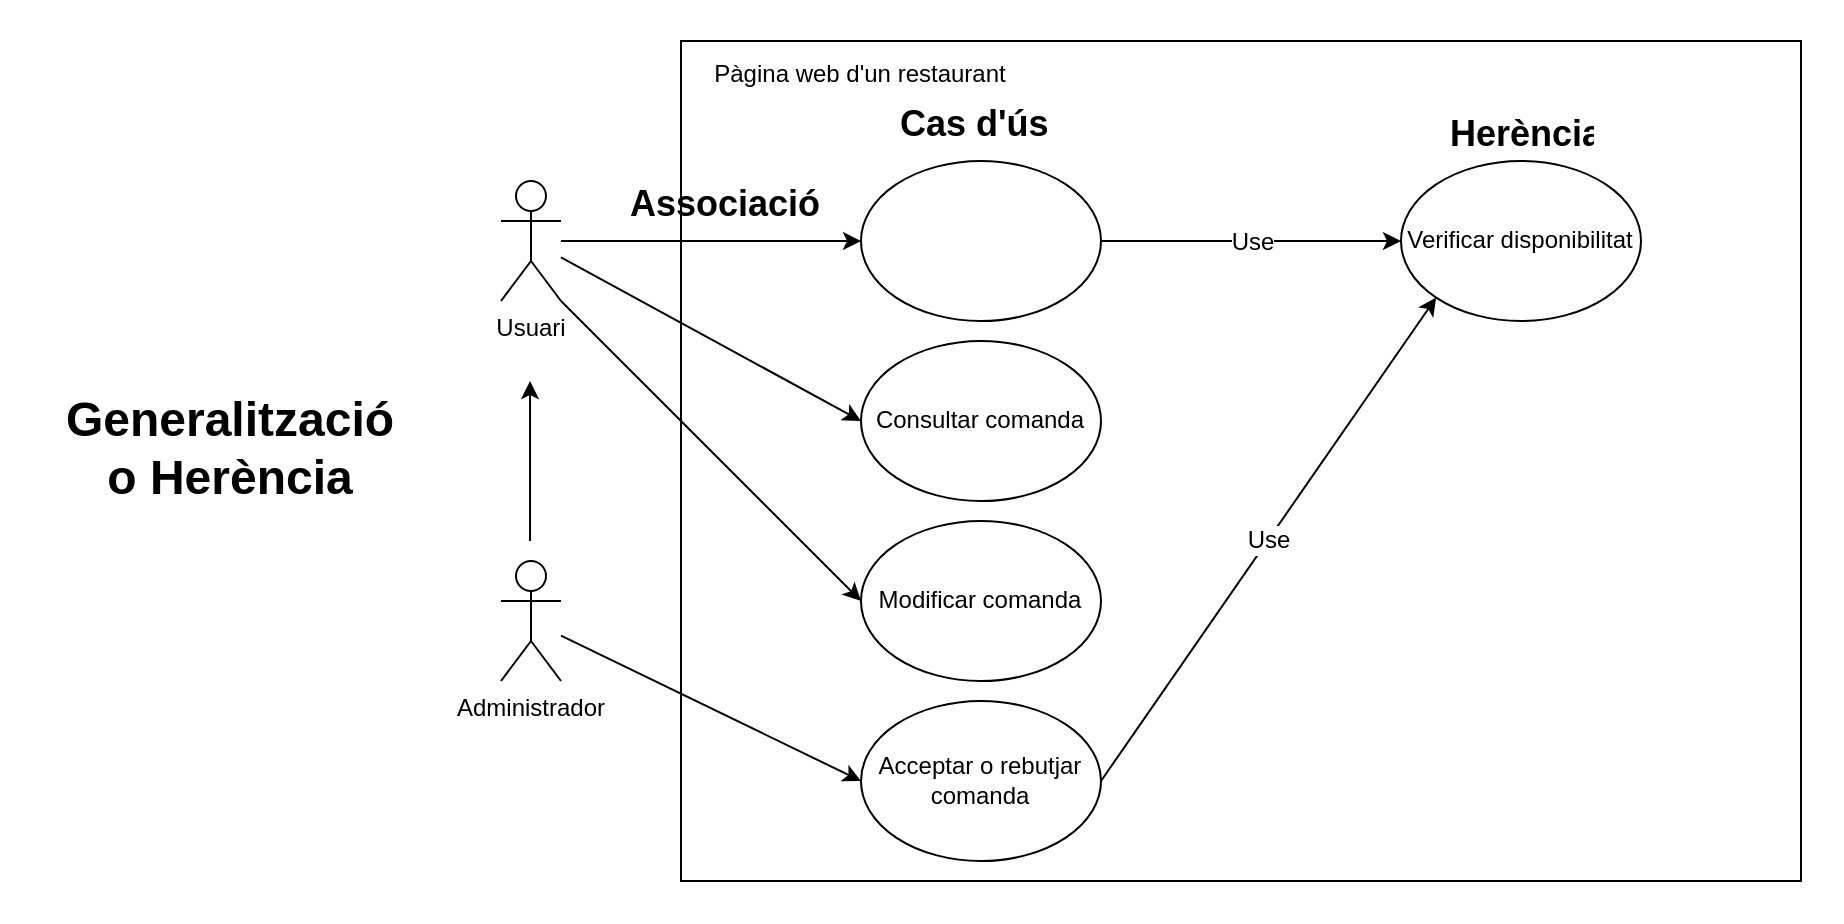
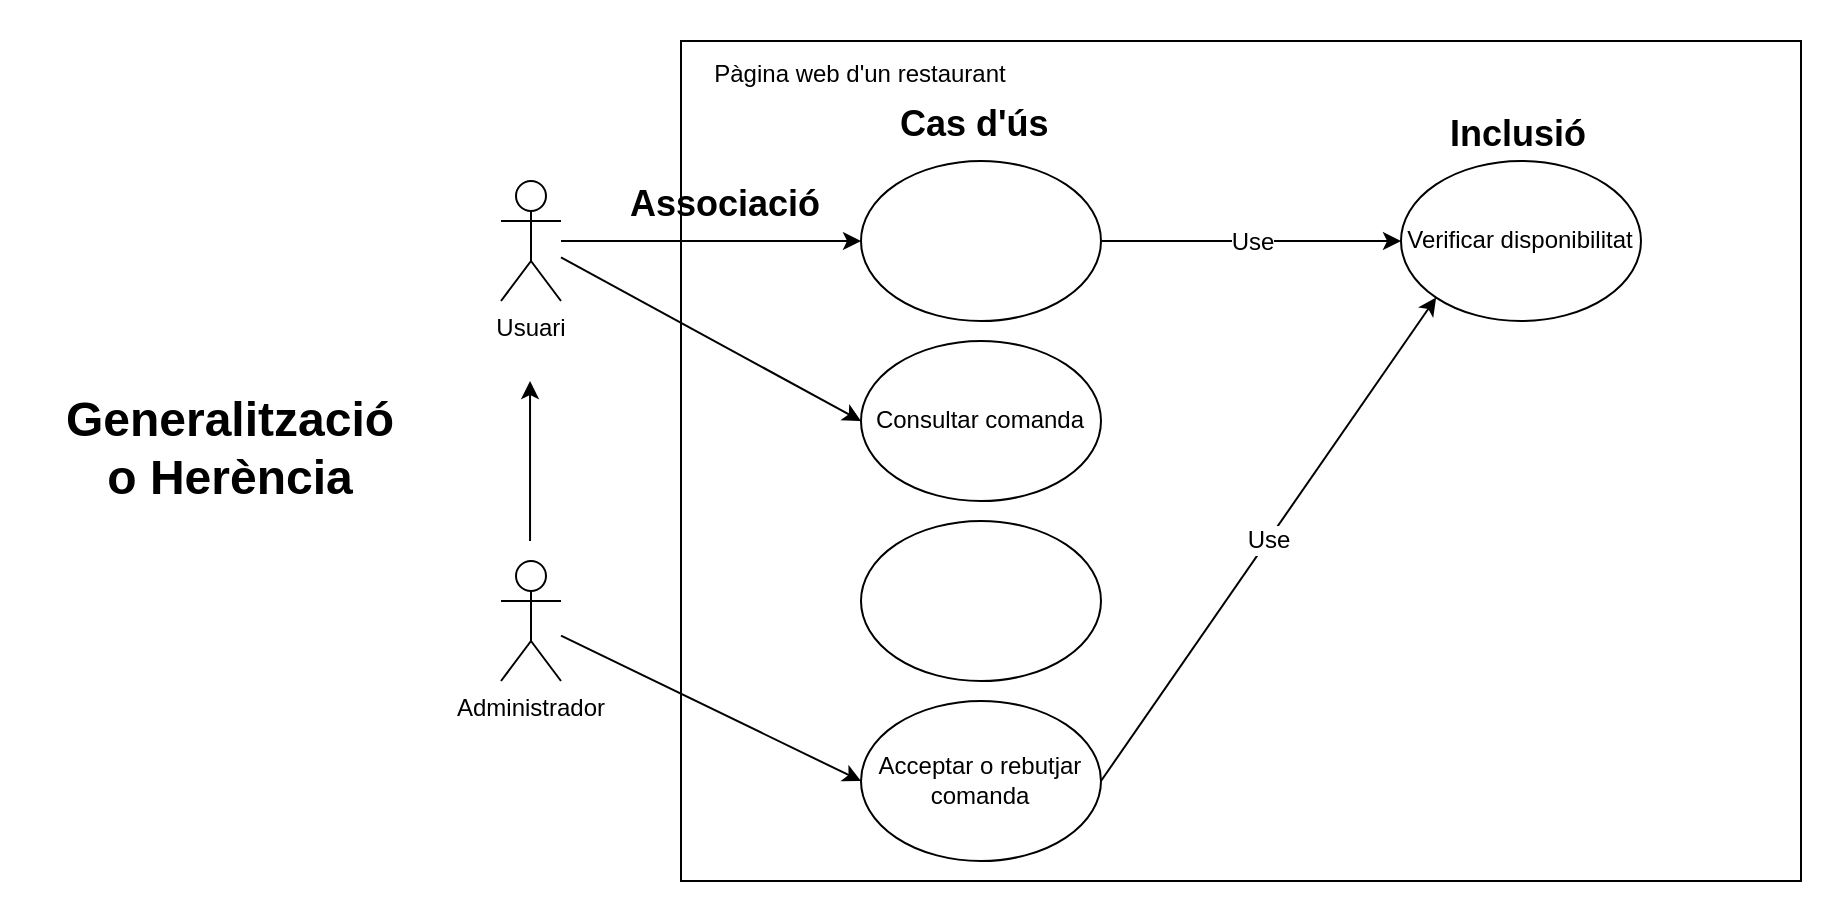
node "Herència": label "Herència" -> "Inclusió"
edge "Usuari" -> "Modificar comanda": removed
node "Modificar comanda": removed
